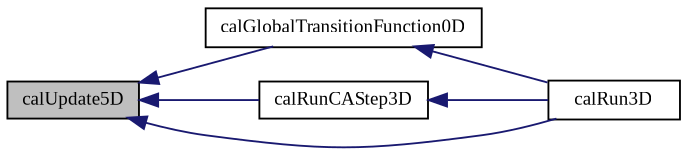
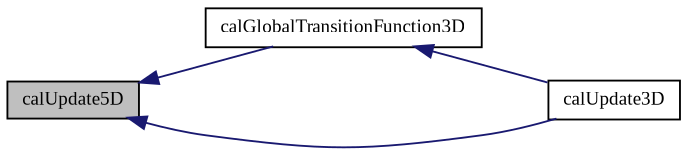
node "calGlobalTransitionFunction0D": label "calGlobalTransitionFunction0D" -> "calGlobalTransitionFunction3D"
node "calRunCAStep3D": removed
node "calRun3D": label "calRun3D" -> "calUpdate3D"
